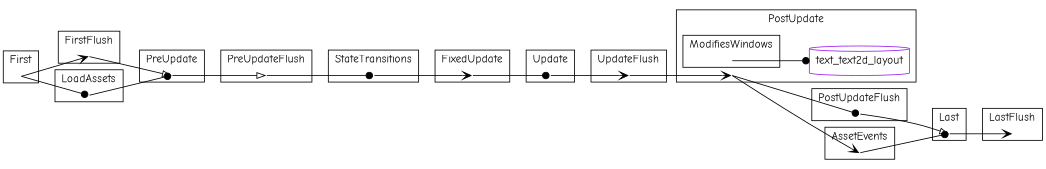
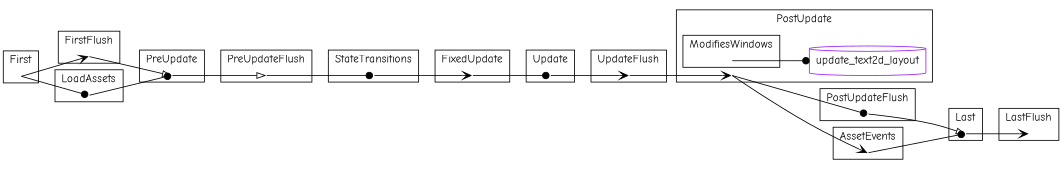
node "text_text2d_layout": label "text_text2d_layout" -> "update_text2d_layout"
